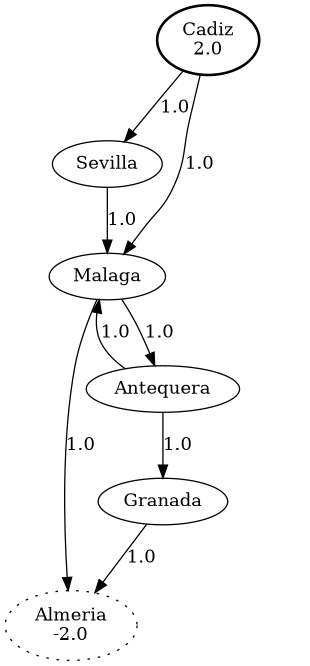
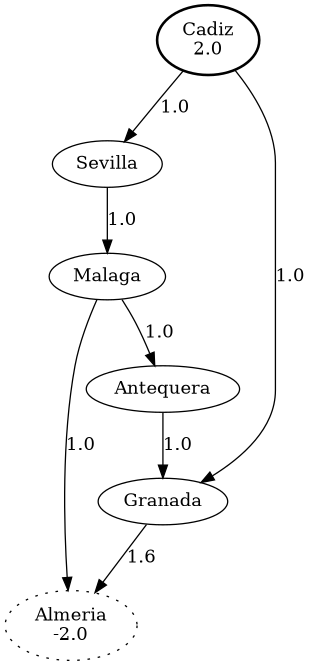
edge "Cadiz 2.0" -> "Malaga": now "Cadiz 2.0" -> "Granada"
edge "Antequera" -> "Malaga": removed, label "1.0"
edge "Granada" -> "Almeria -2.0": label "1.0" -> "1.6"
